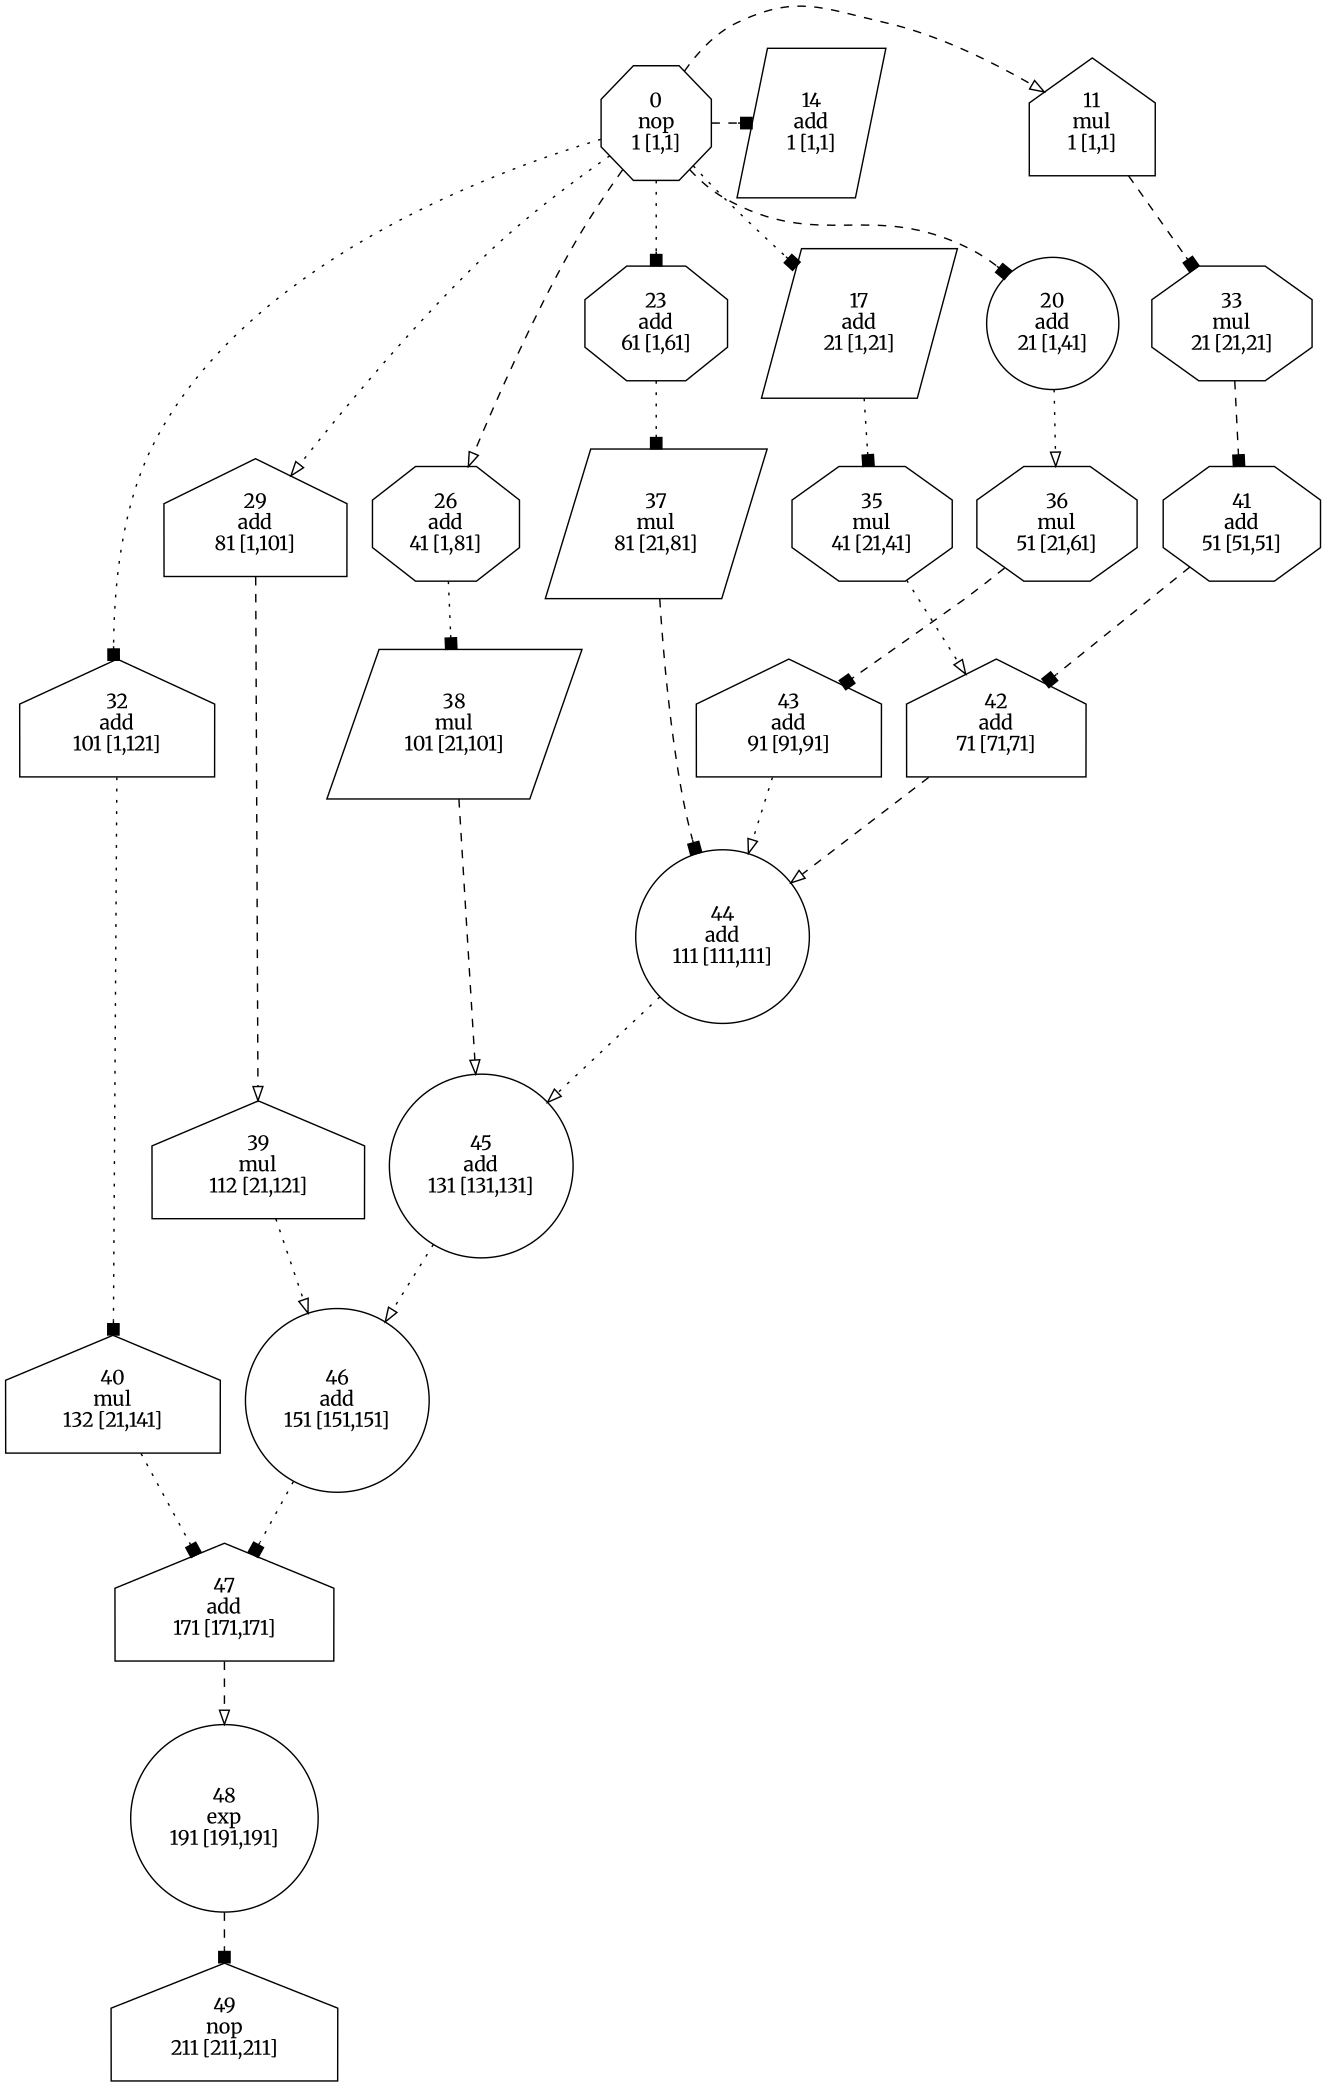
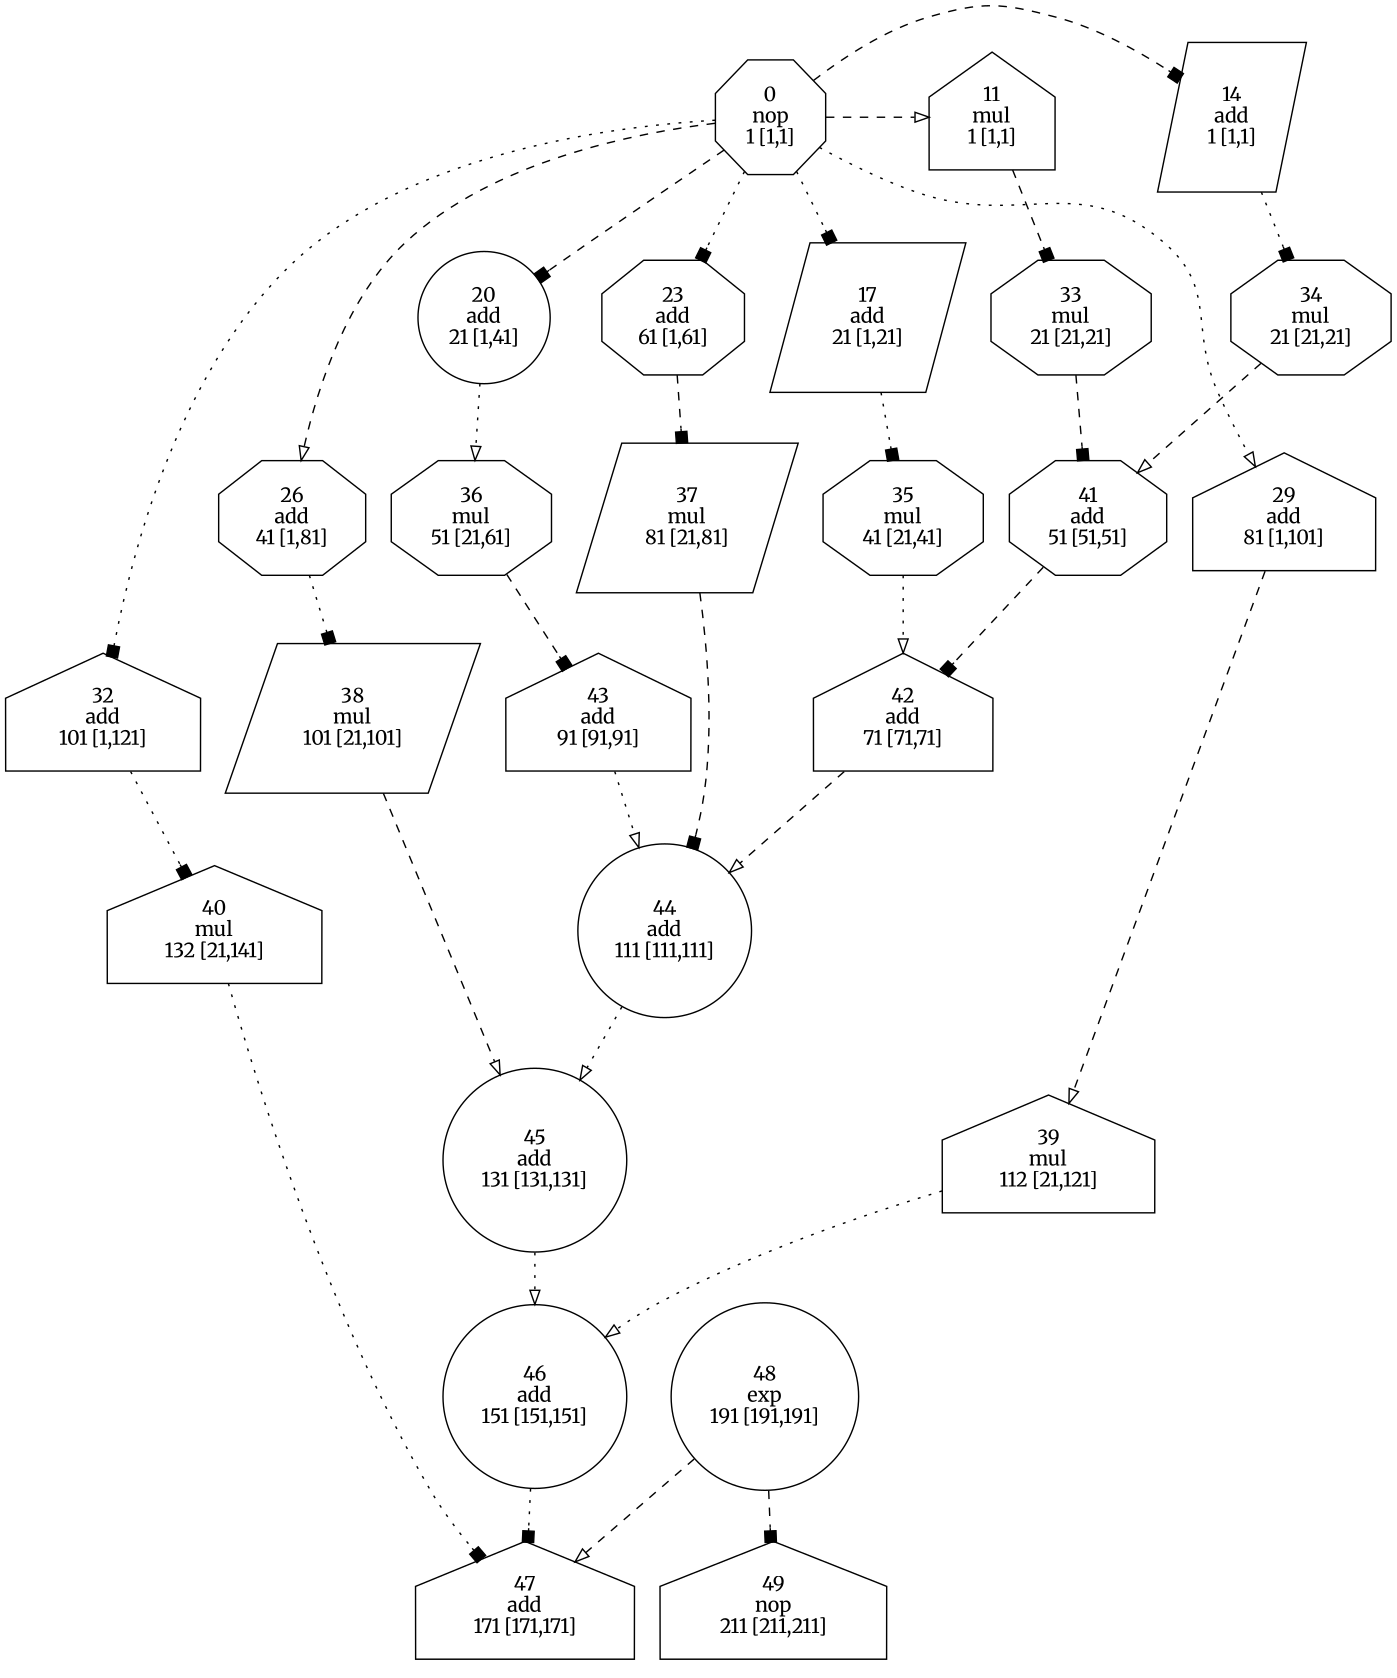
node "34 mul 21 [21,21]": added
edge "23 add 61 [1,61]" -> "37 mul 81 [21,81]": style dotted -> dashed
edge "47 add 171 [171,171]" -> "48 exp 191 [191,191]": reversed
